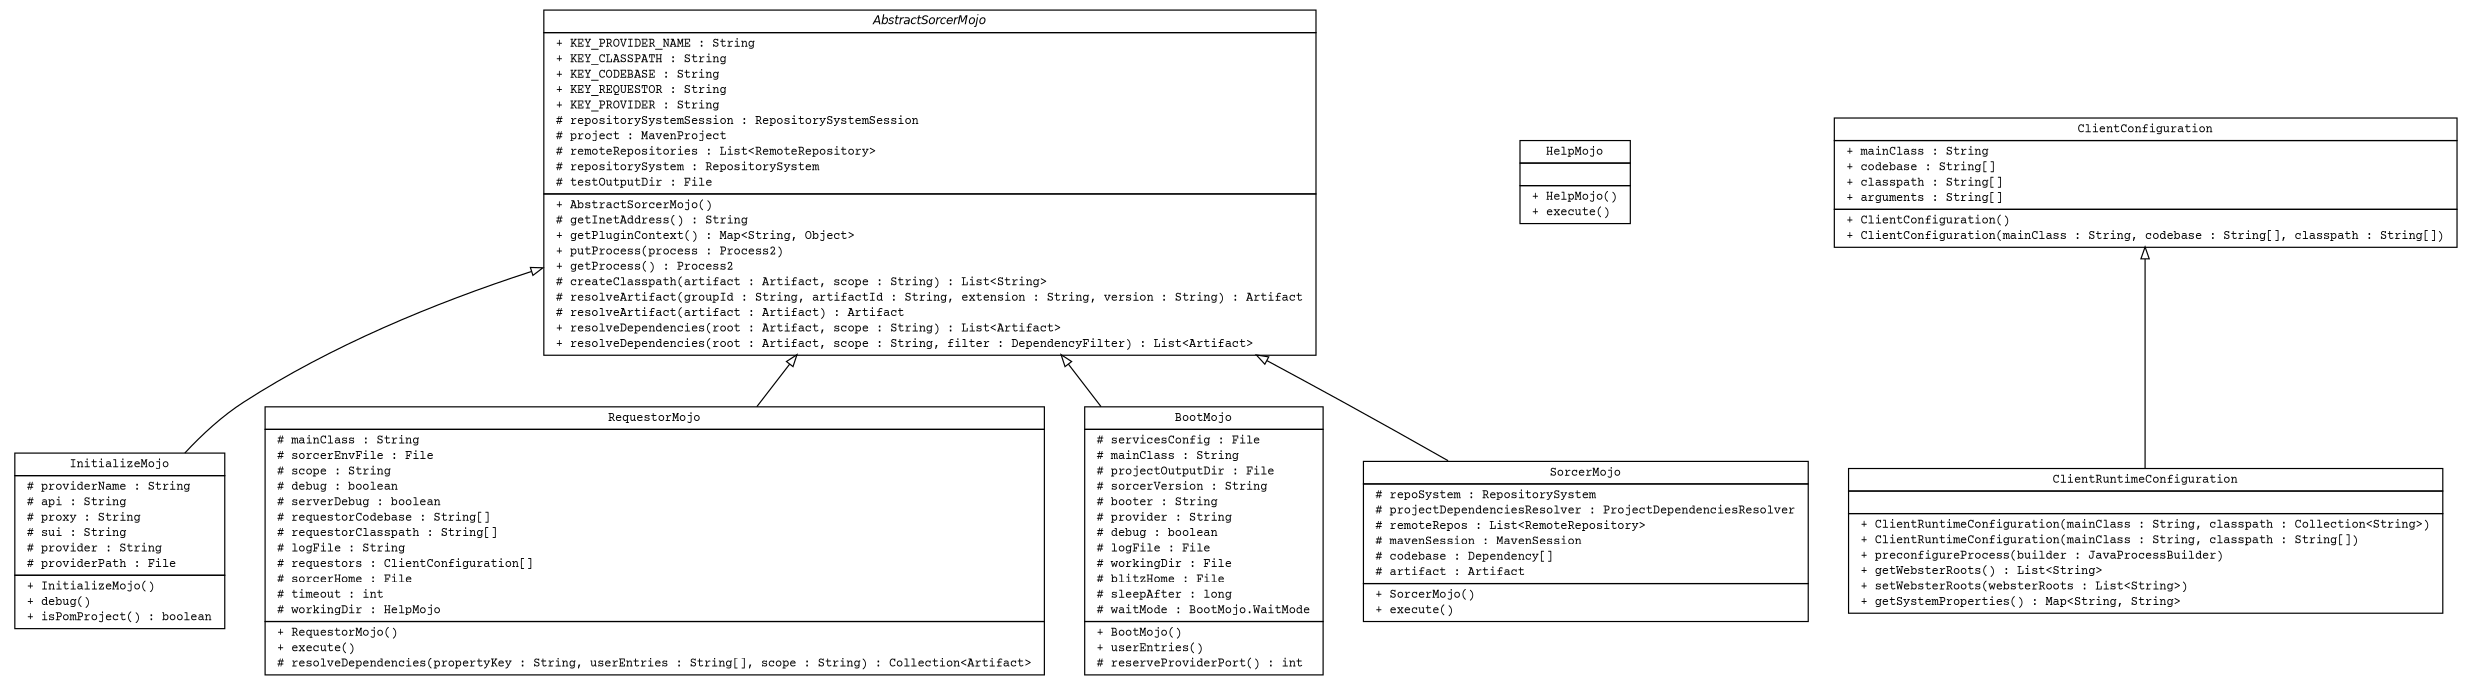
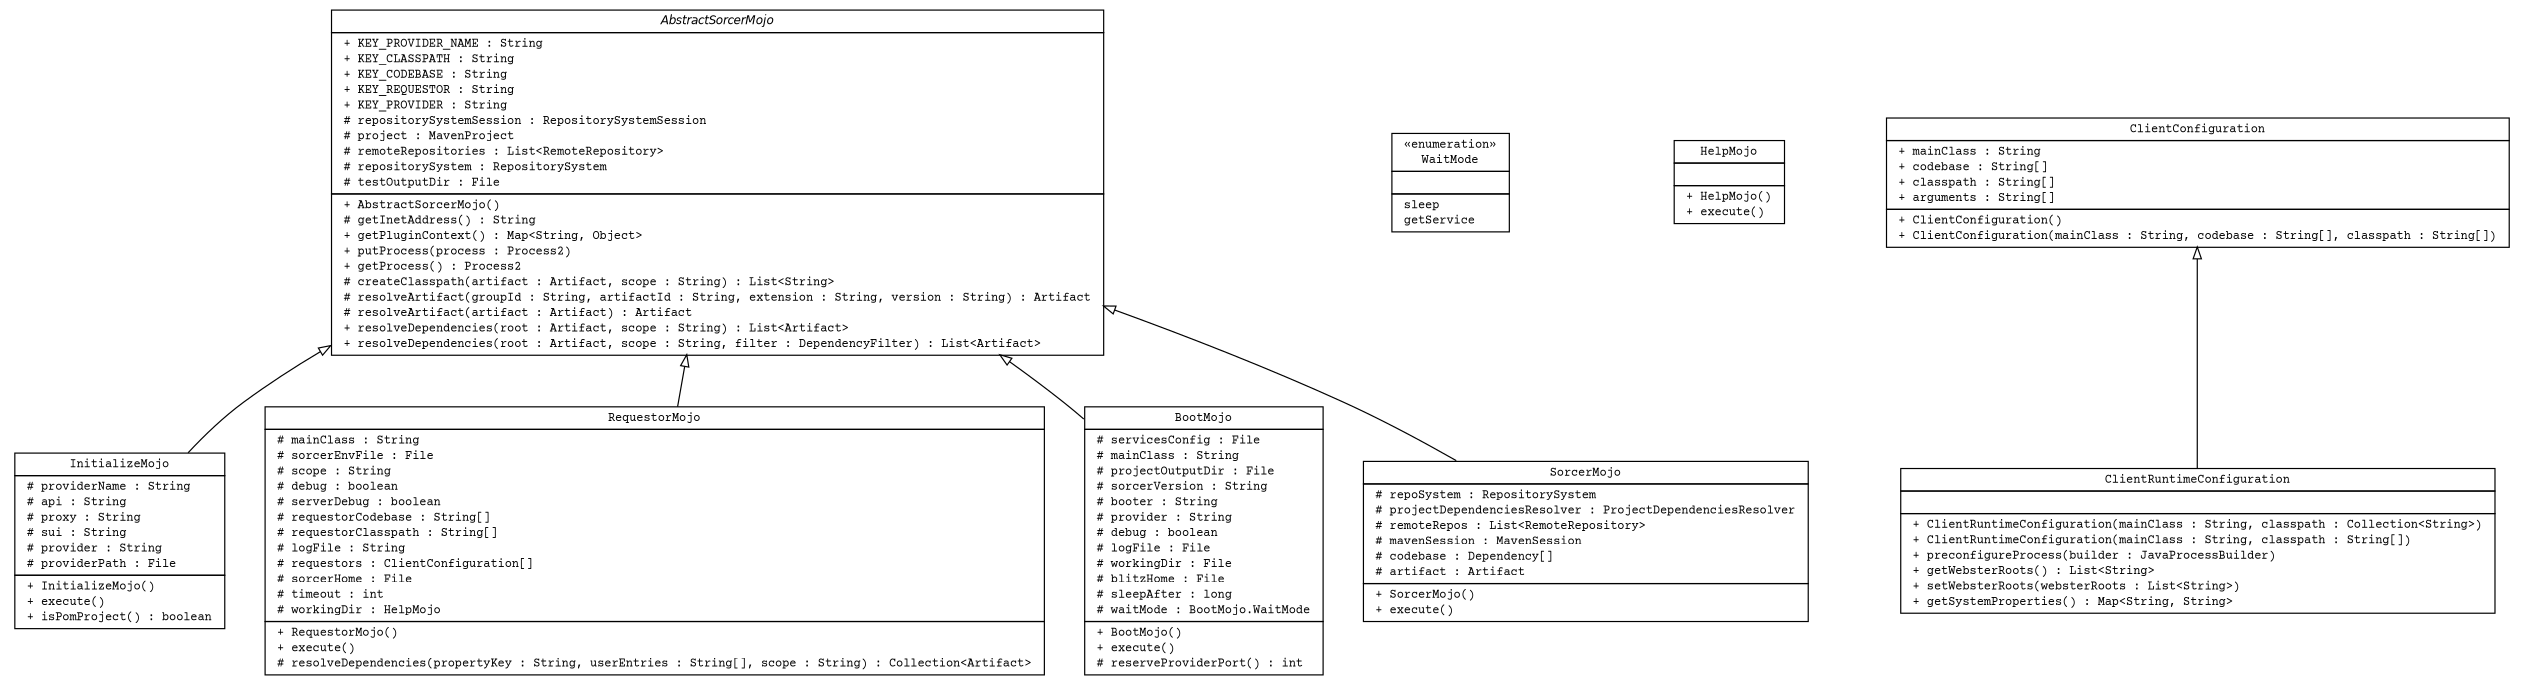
node "WaitMode": added
node "InitializeMojo": text "+ debug()" -> "+ execute()"
node "BootMojo": text "+ userEntries()" -> "+ execute()"
